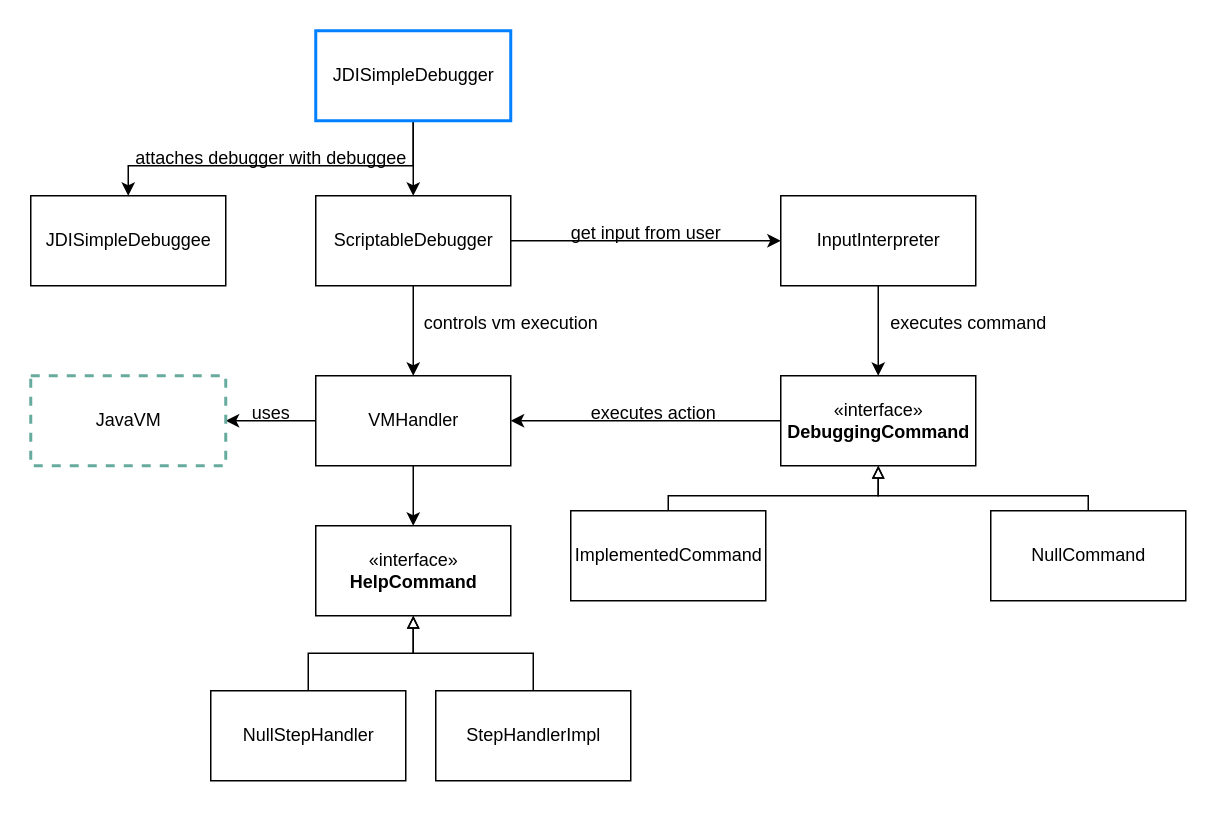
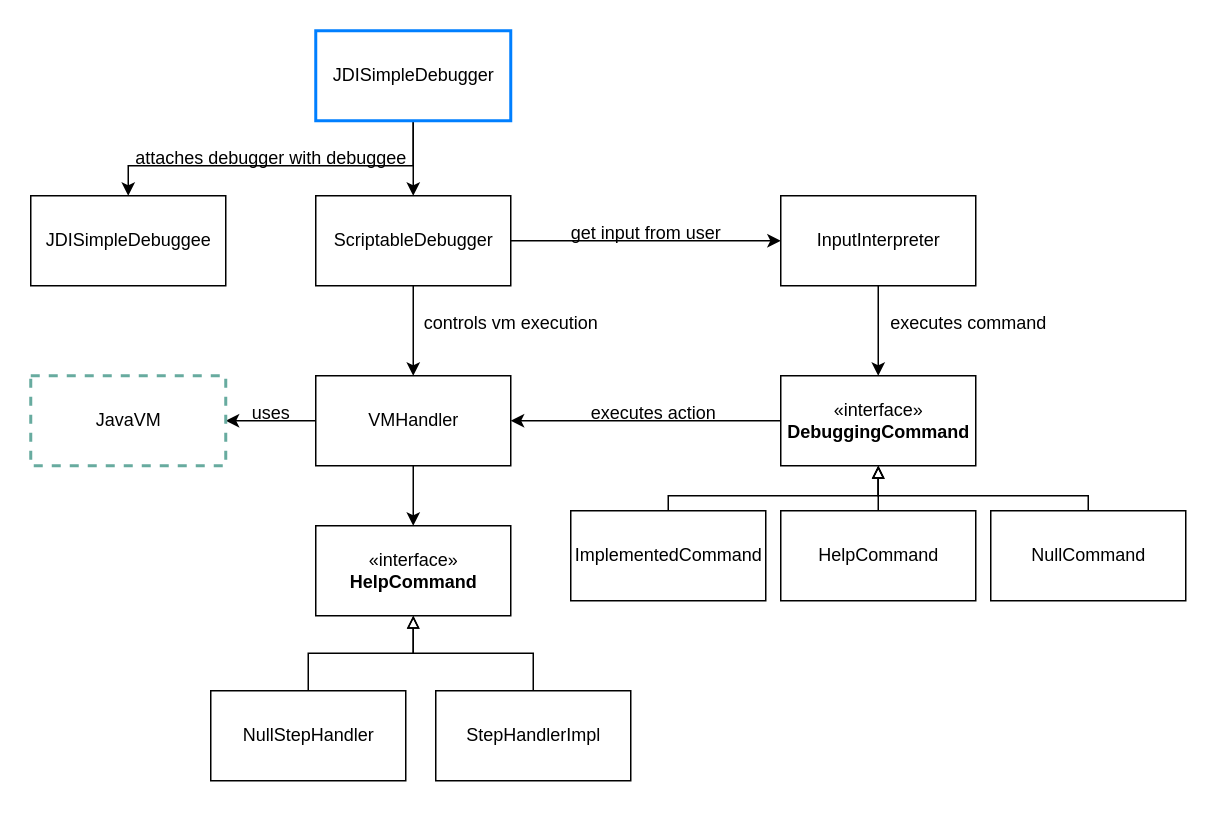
edge "HelpCommand" -> "«interface» DebuggingCommand": added
node "HelpCommand": added
